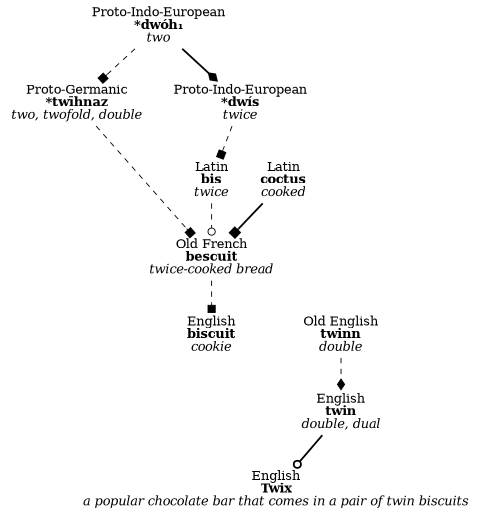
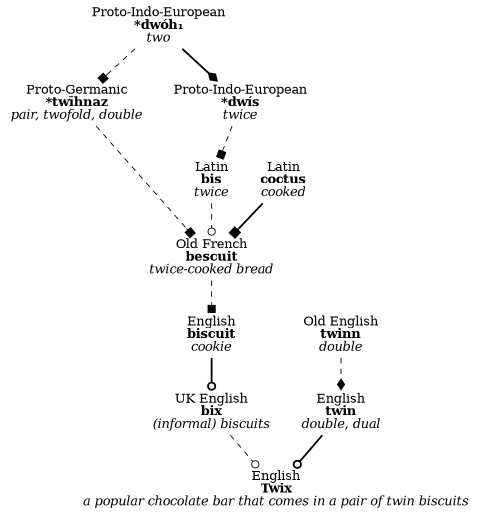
node "Proto-Germanic": text "two, twofold, double" -> "pair, twofold, double"
node "UK English": added
